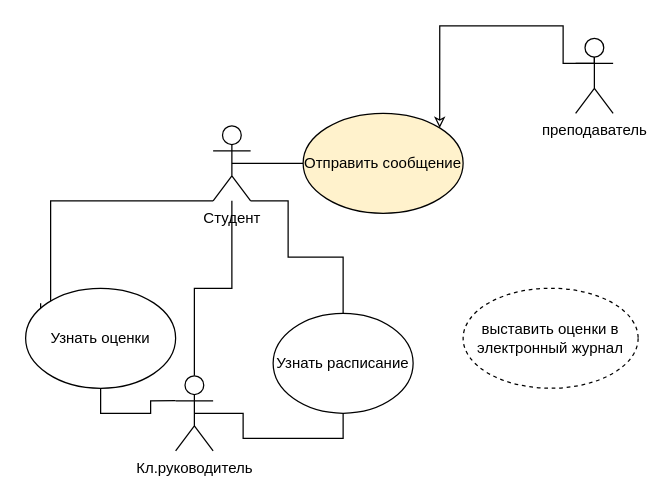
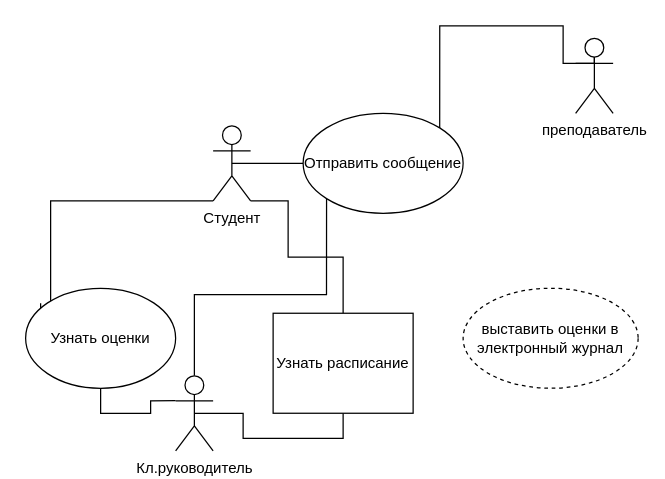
edge "преподаватель" -> "Отправить сообщение": arrowhead classic -> none
node "Отправить сообщение": fillcolor #fff2cc -> #ffffff
edge "Студент" -- "Кл.руководитель": now "Отправить сообщение" -- "Кл.руководитель"
node "Узнать расписание": shape ellipse -> rectangle
